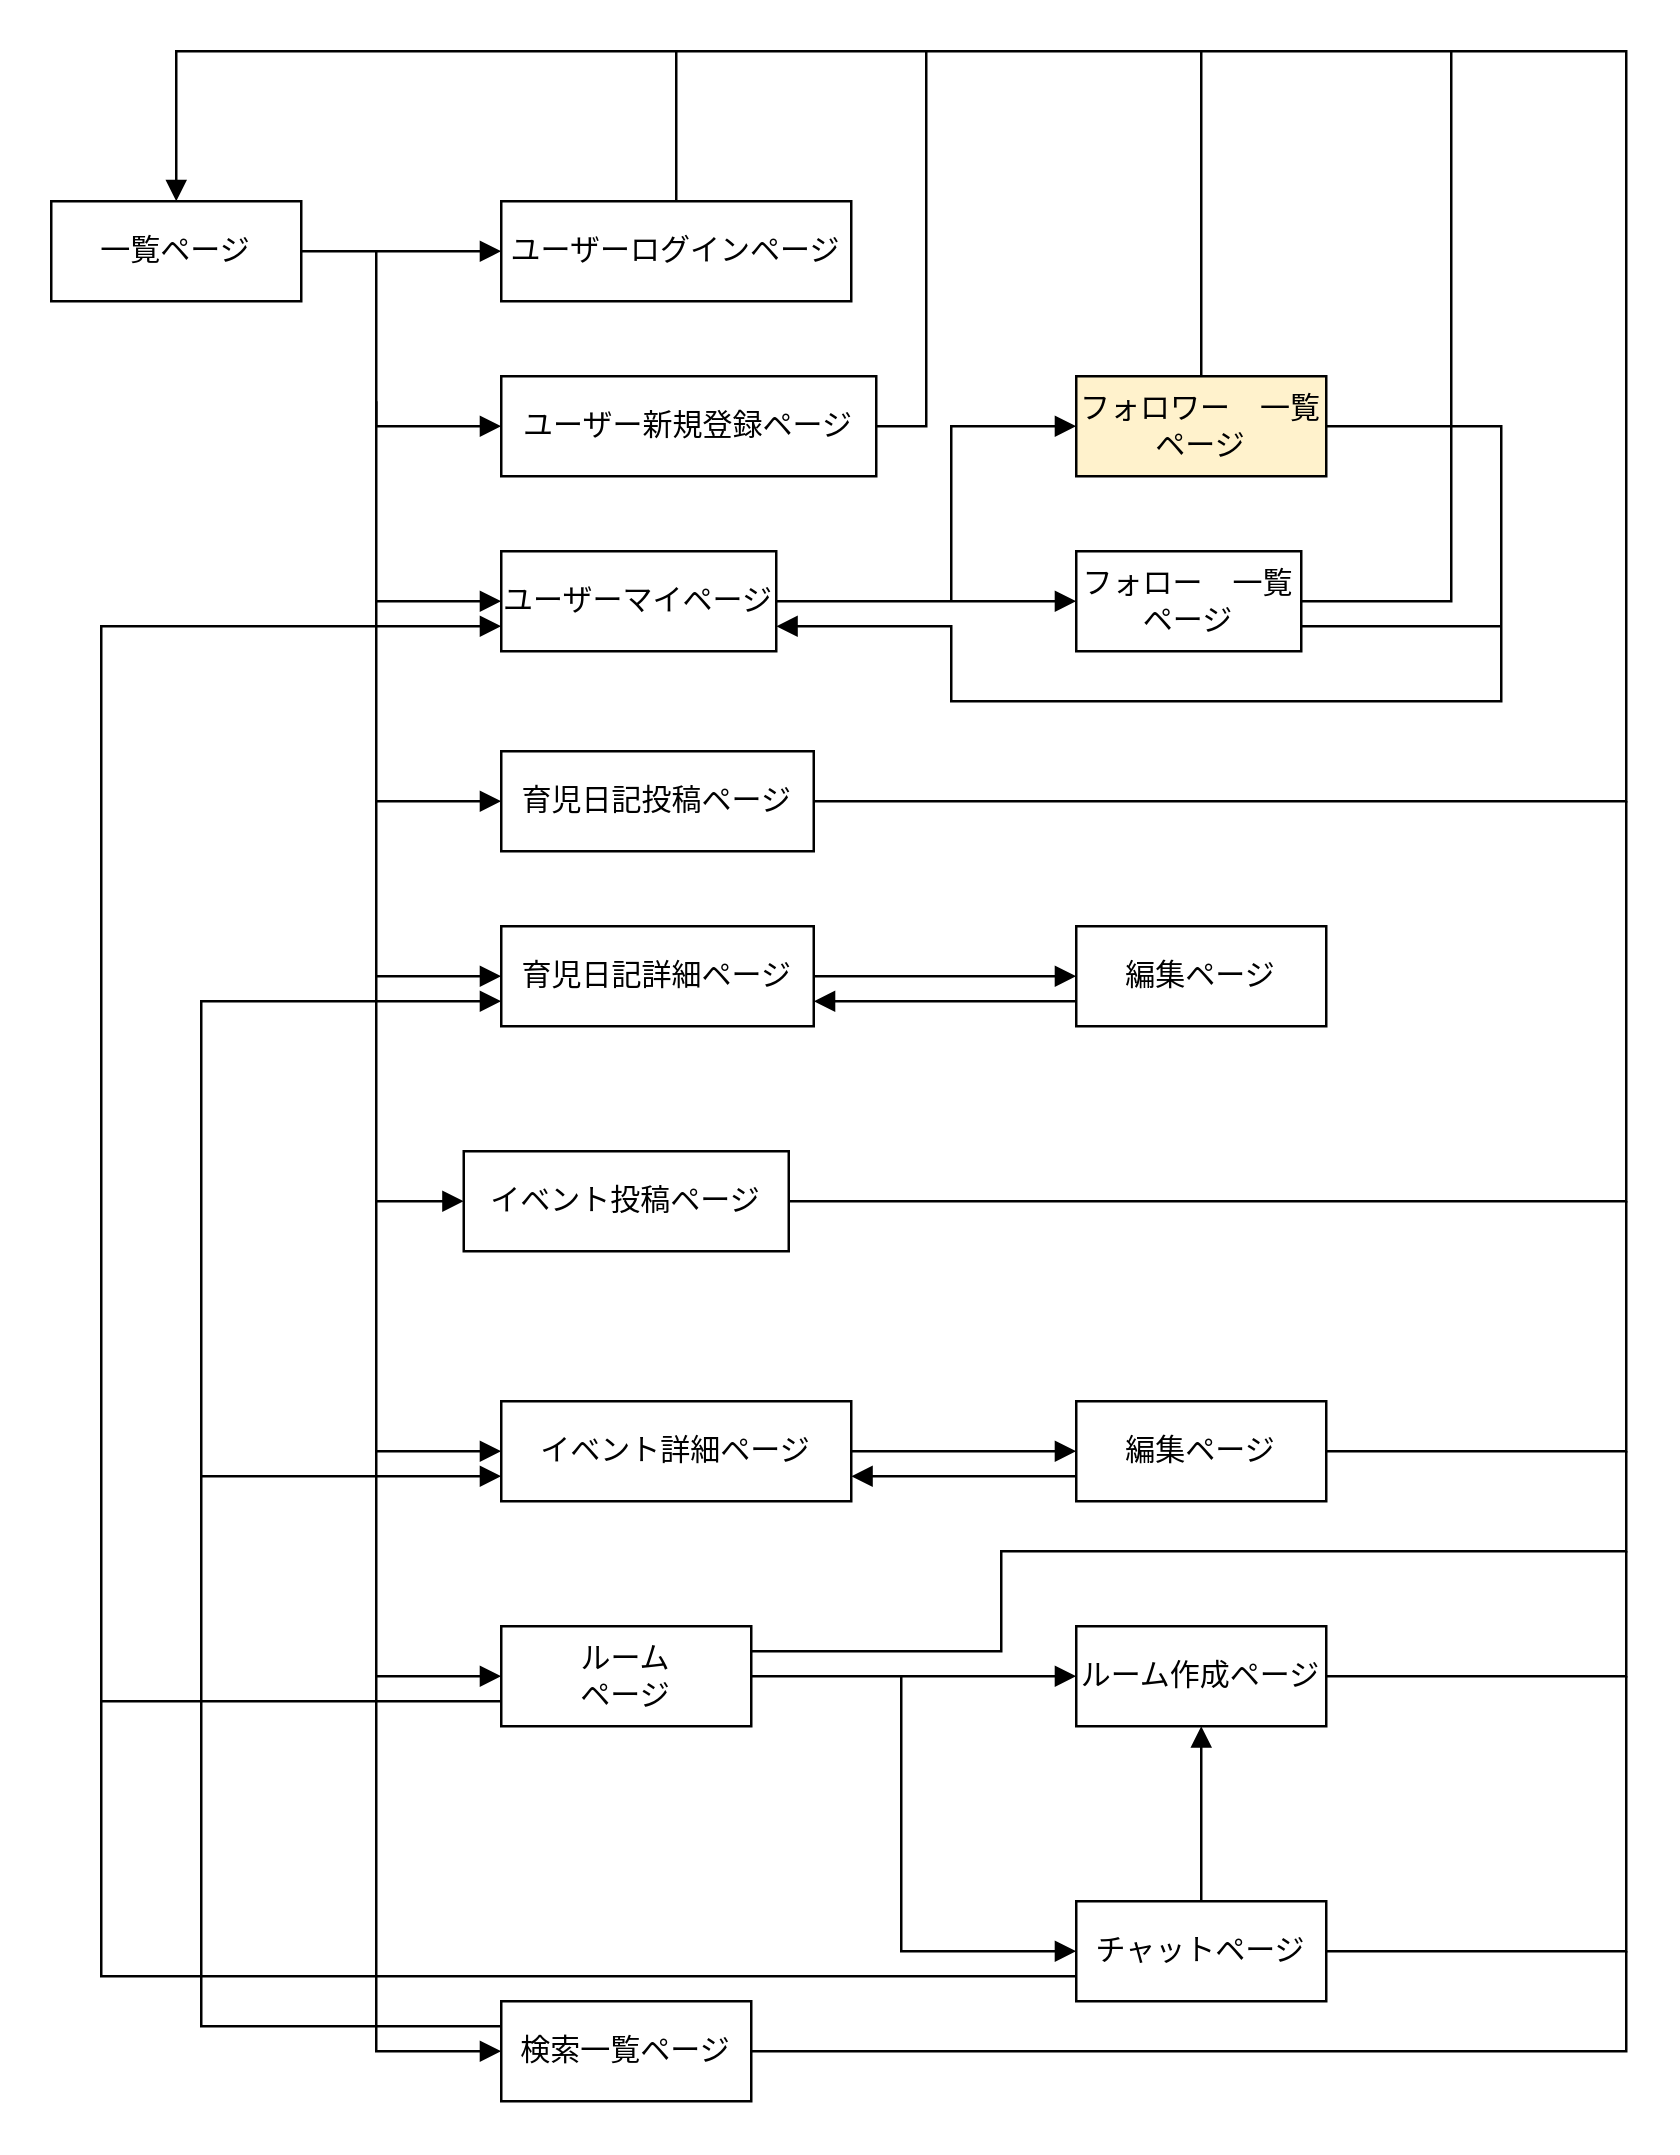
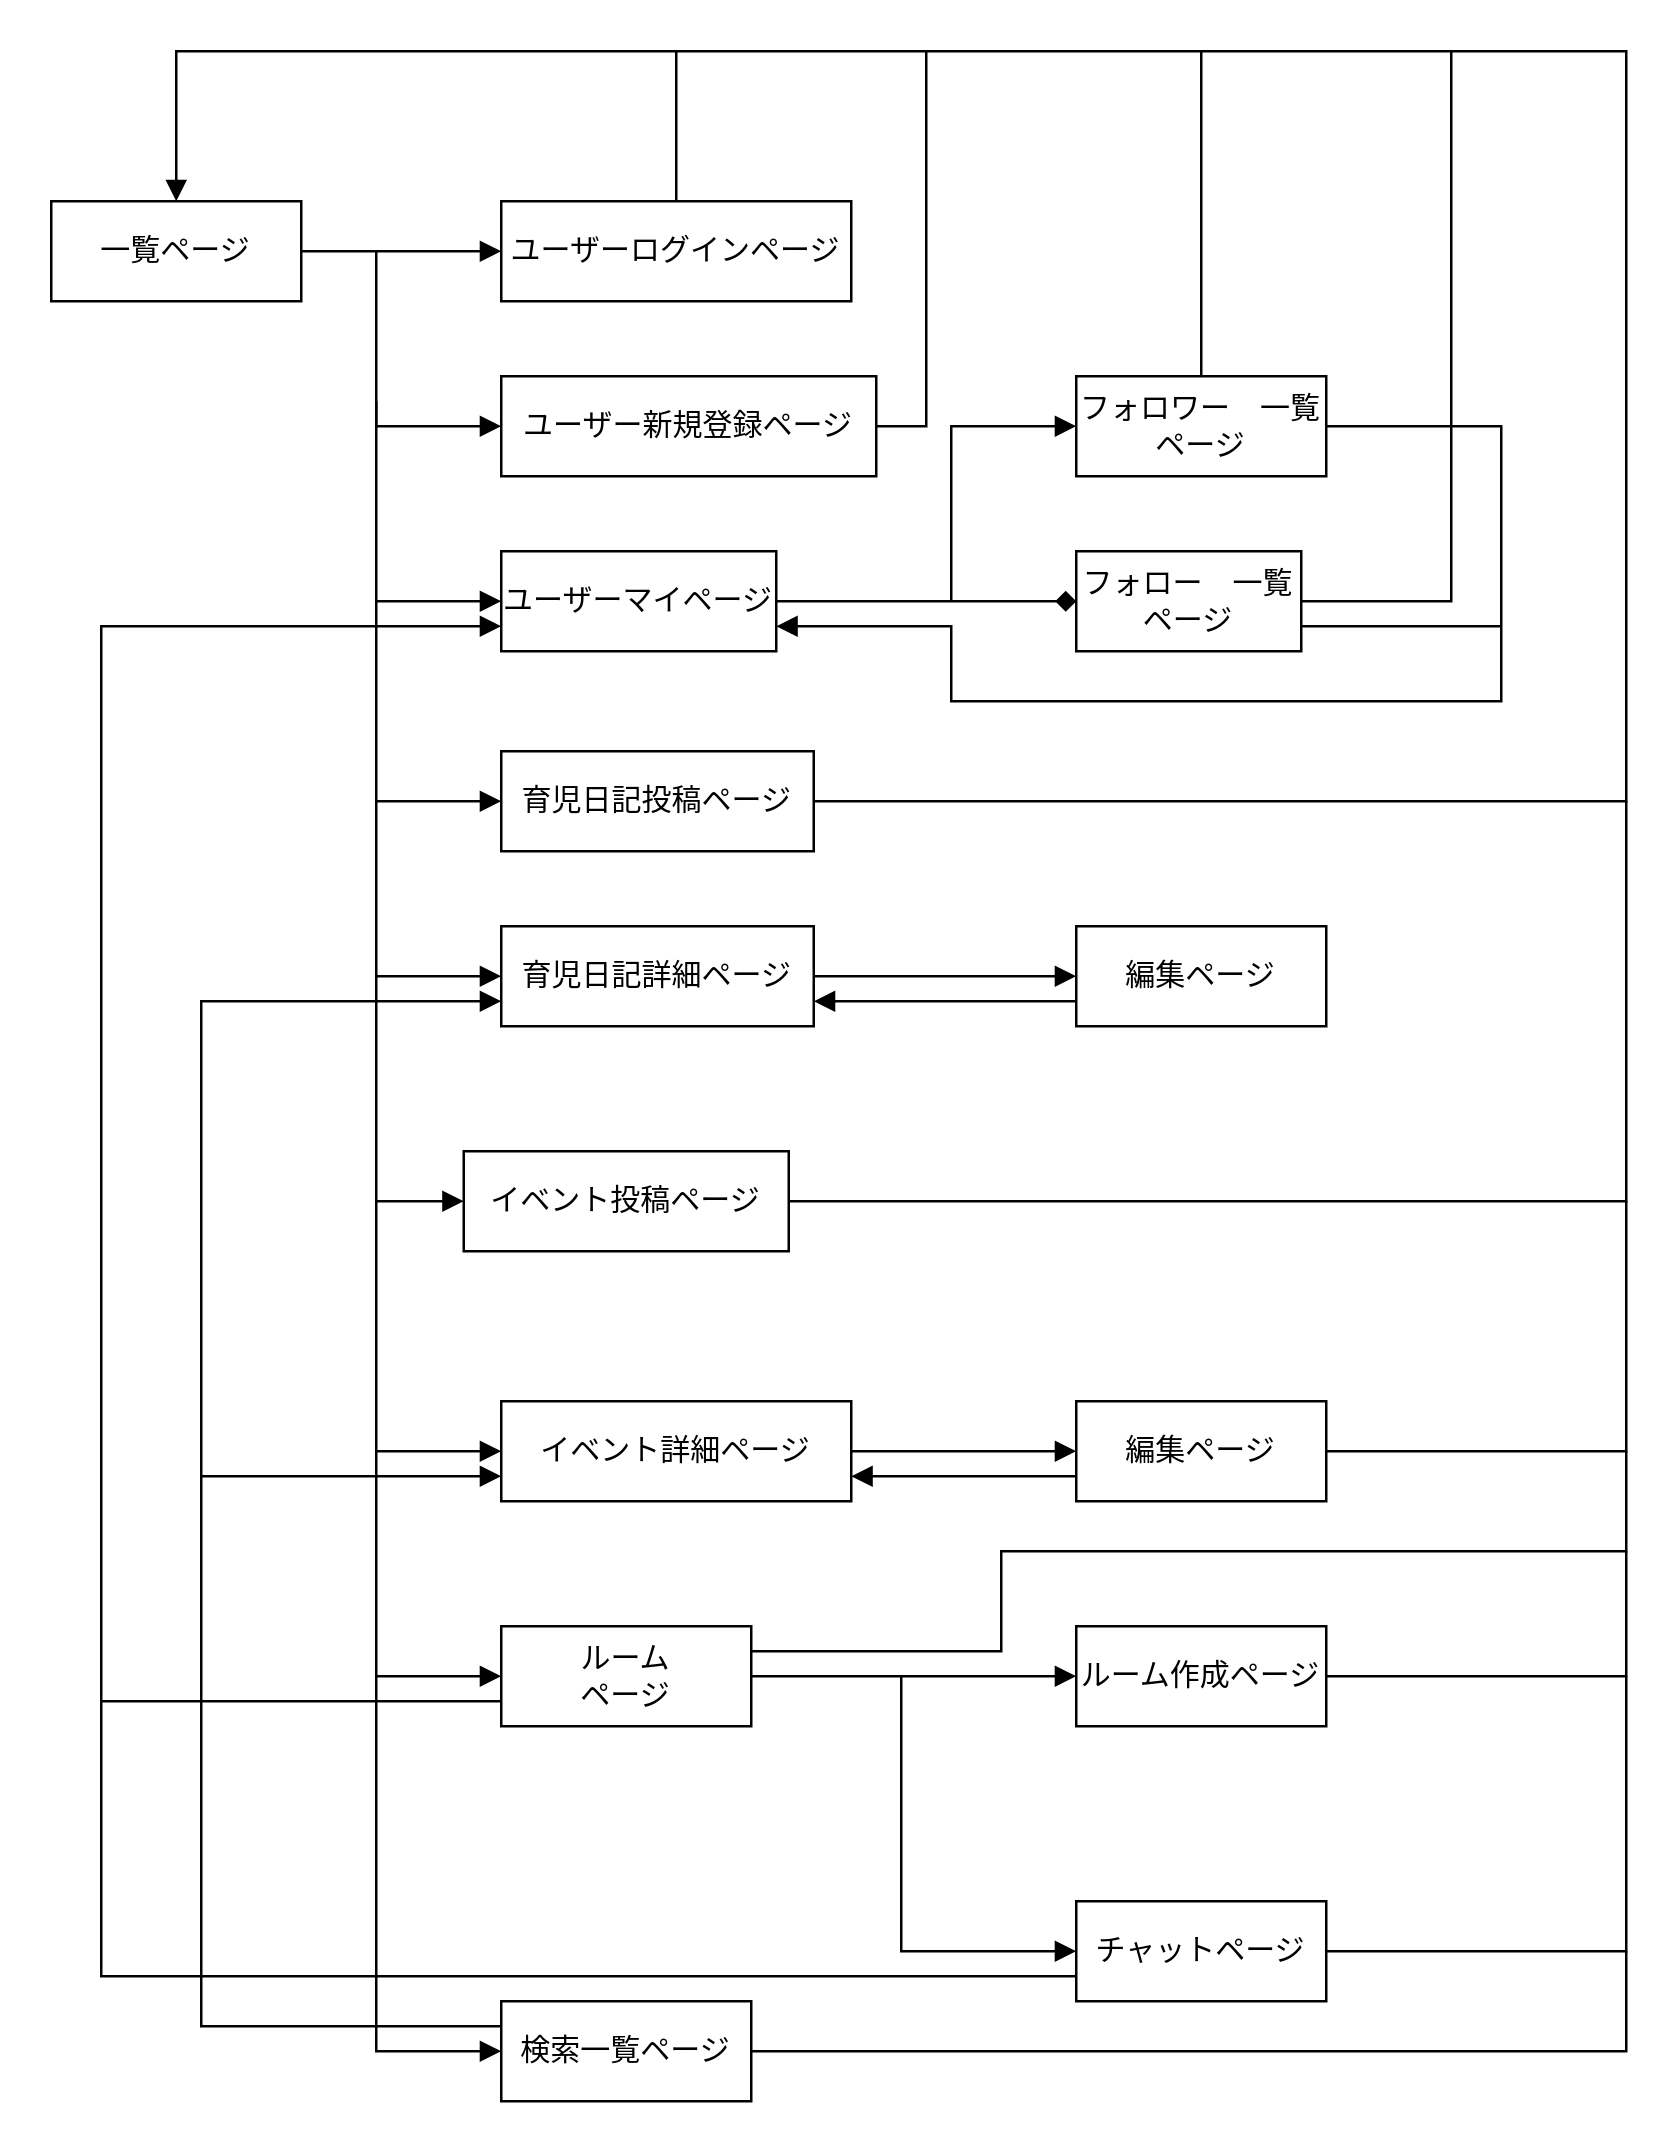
node "フォロワー 一覧ページ": fillcolor #fff2cc -> #ffffff
edge "ユーザーマイページ" -> "フォロー 一覧ページ": arrowhead block -> diamond
edge "チャットページ" -> "ルーム作成ページ": removed
